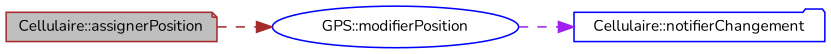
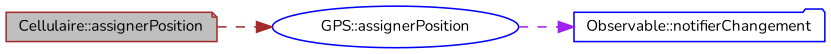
node "GPS::modifierPosition": label "GPS::modifierPosition" -> "GPS::assignerPosition"
node "Cellulaire::notifierChangement": label "Cellulaire::notifierChangement" -> "Observable::notifierChangement"
